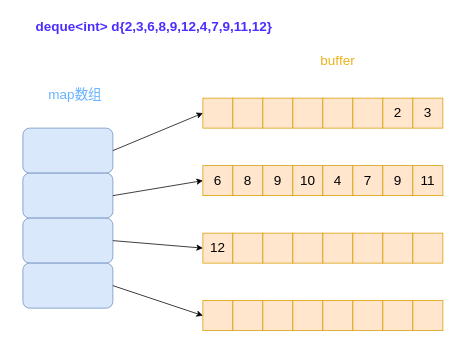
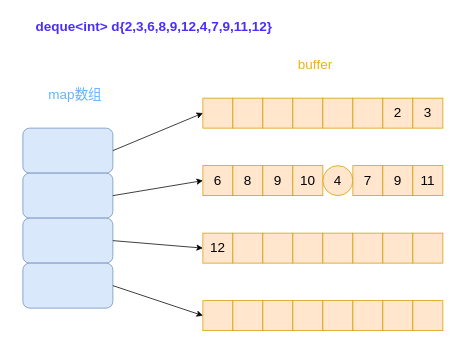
node "buffer": moved (338, 60) -> (315, 64)
node "4": shape rectangle -> ellipse
